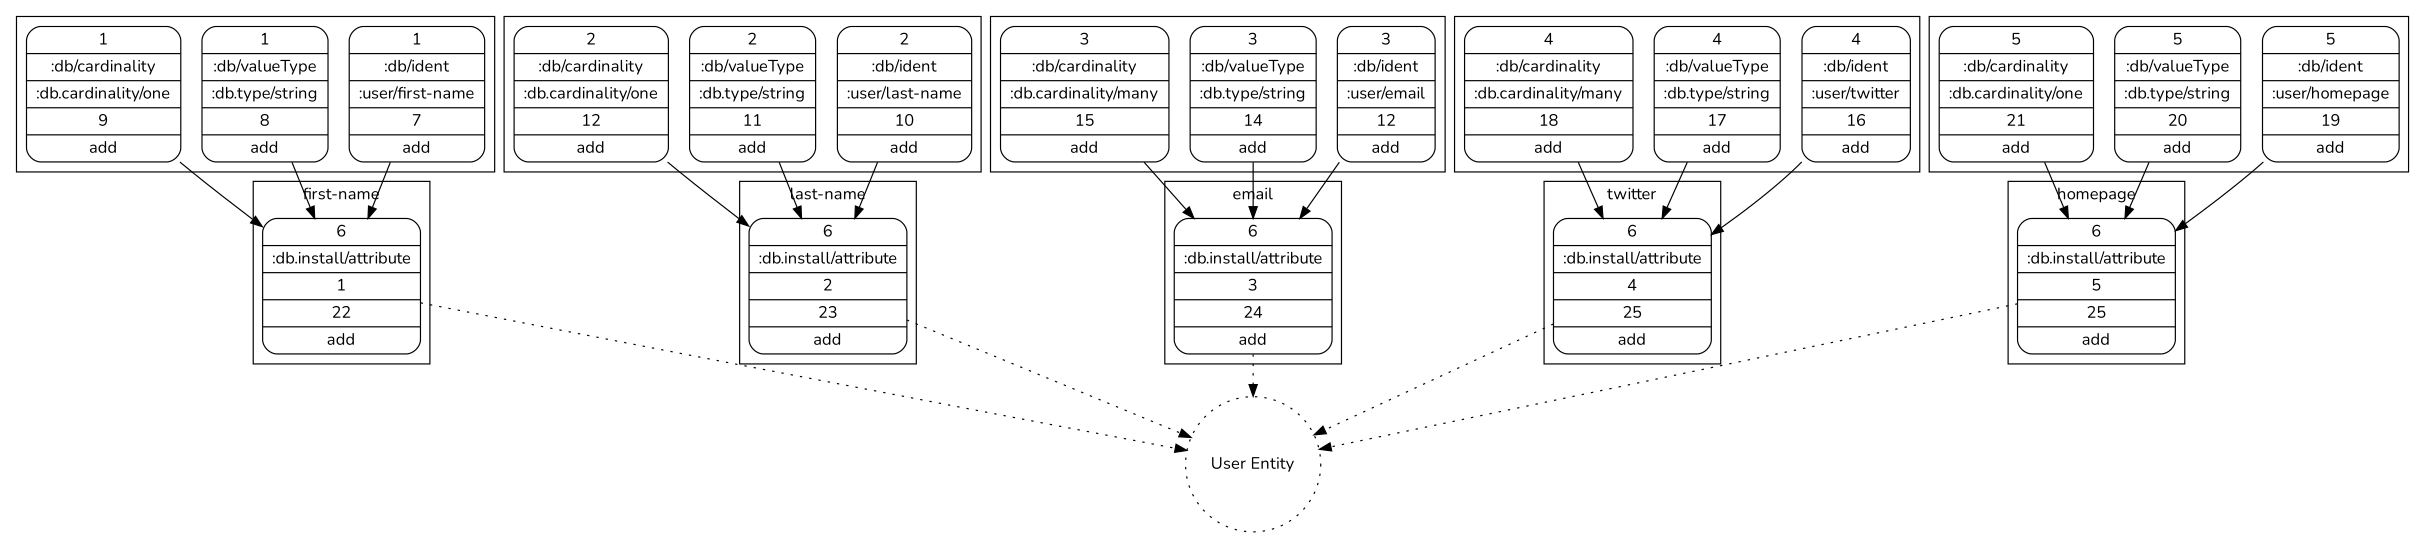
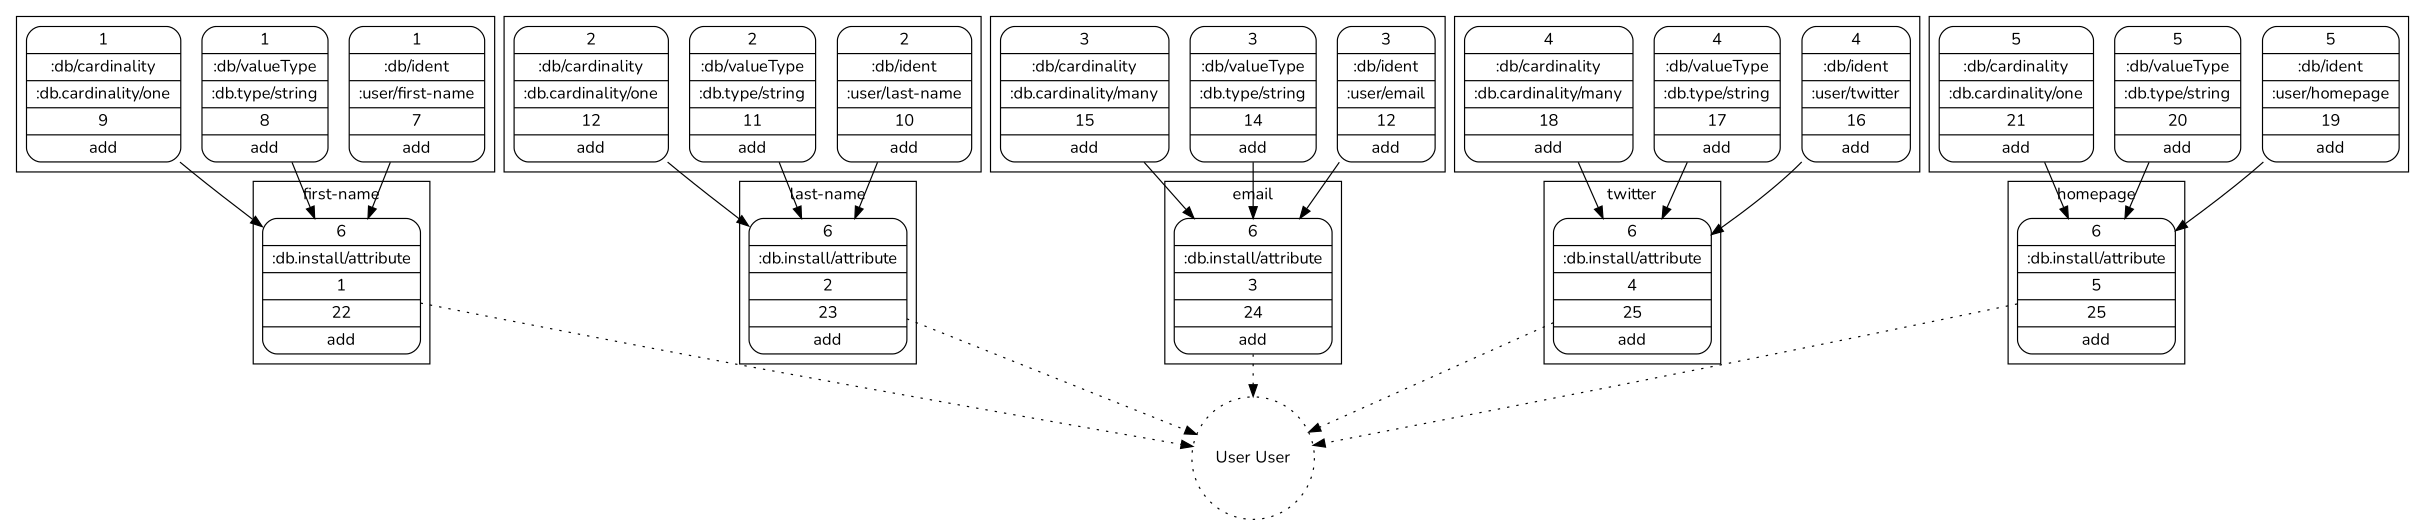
node "User Entity": label "User Entity" -> "User User"
